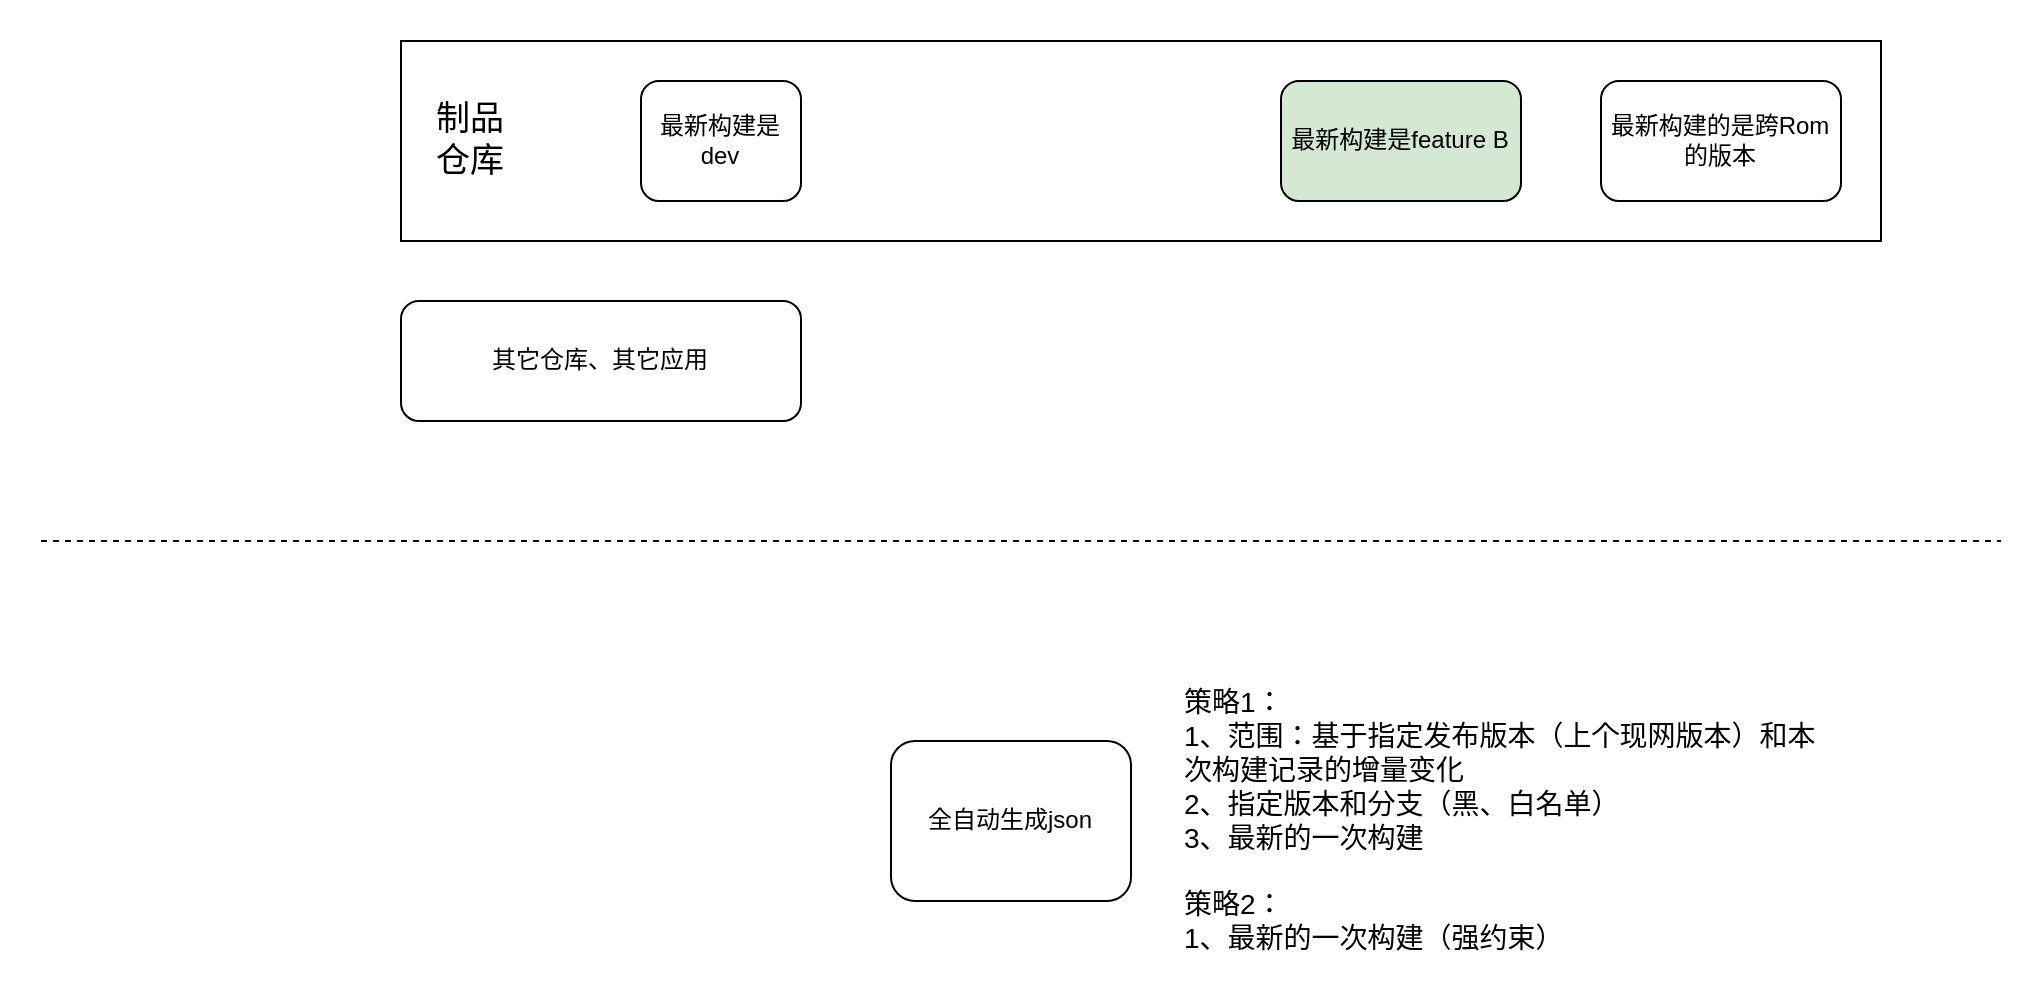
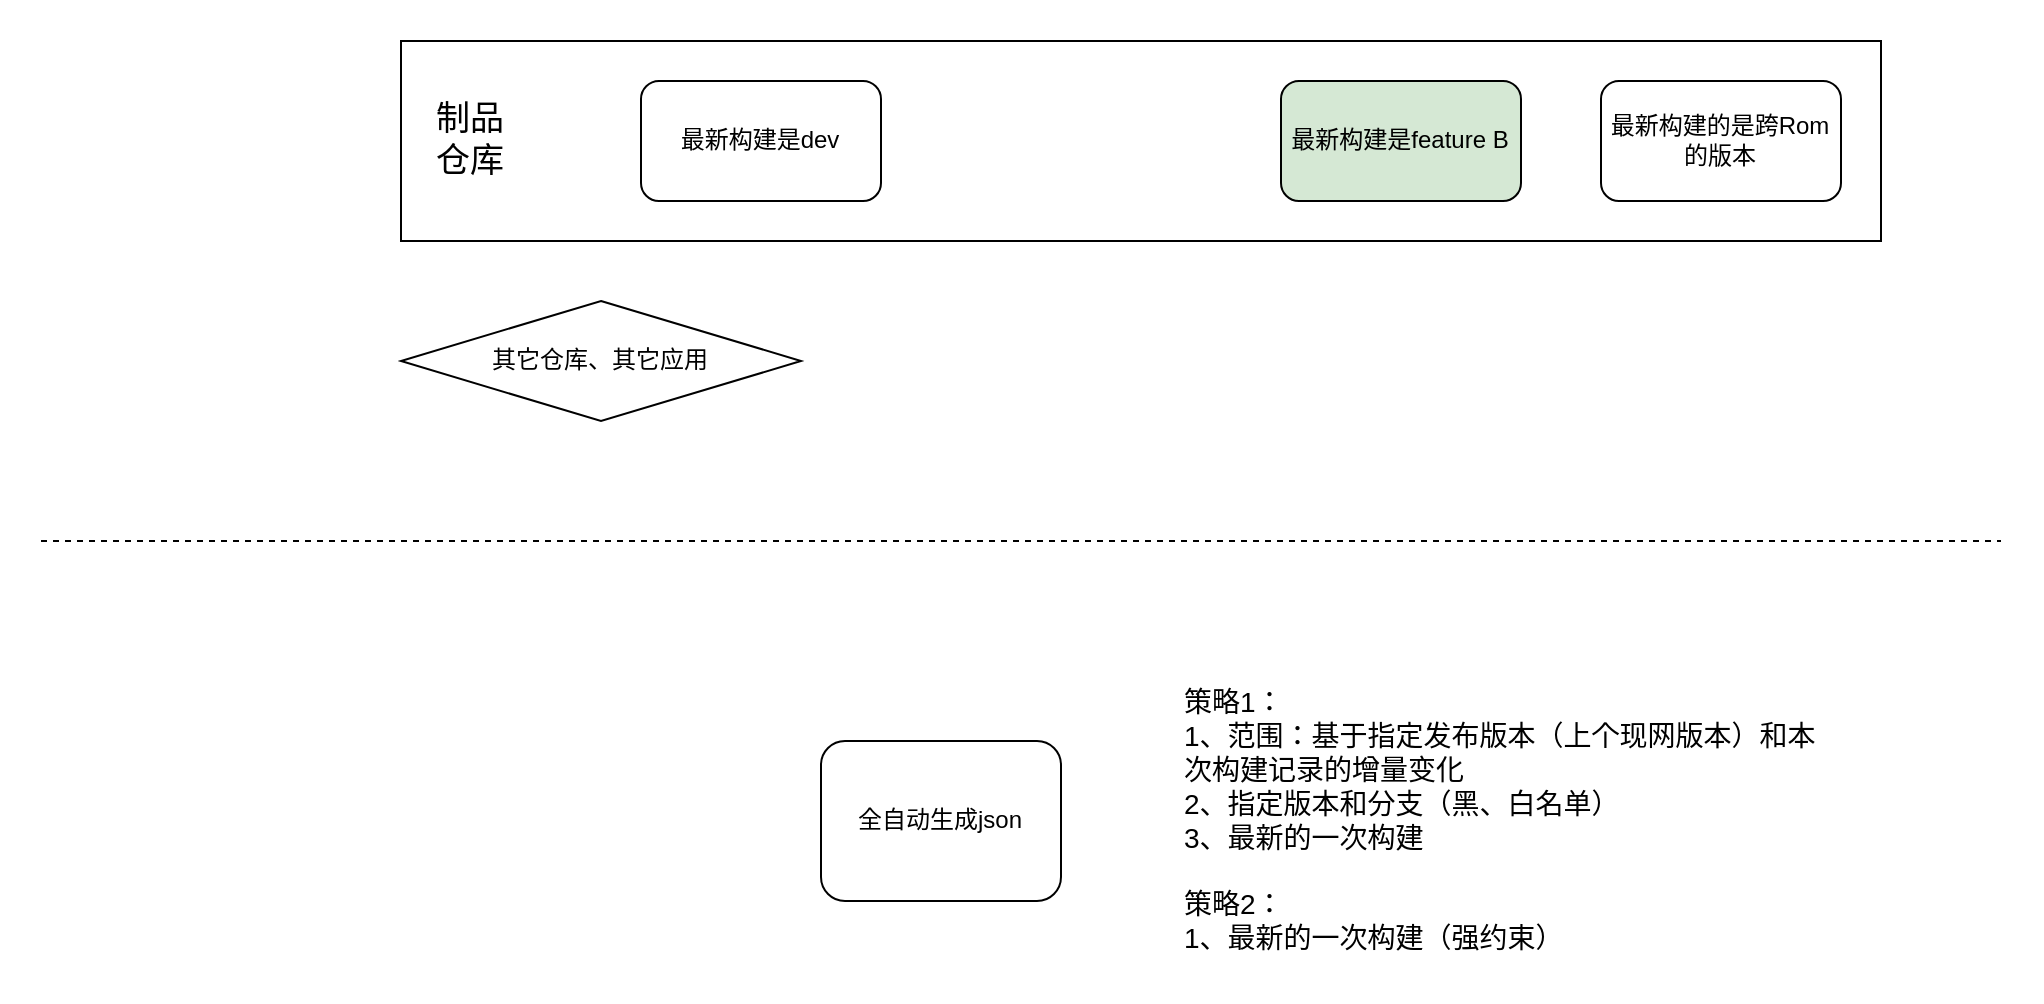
node "最新构建是dev": size 160x120 -> 240x120
node "其它仓库、其它应用": shape rounded rectangle -> diamond
node "全自动生成json": moved (1011, 821) -> (941, 821)
